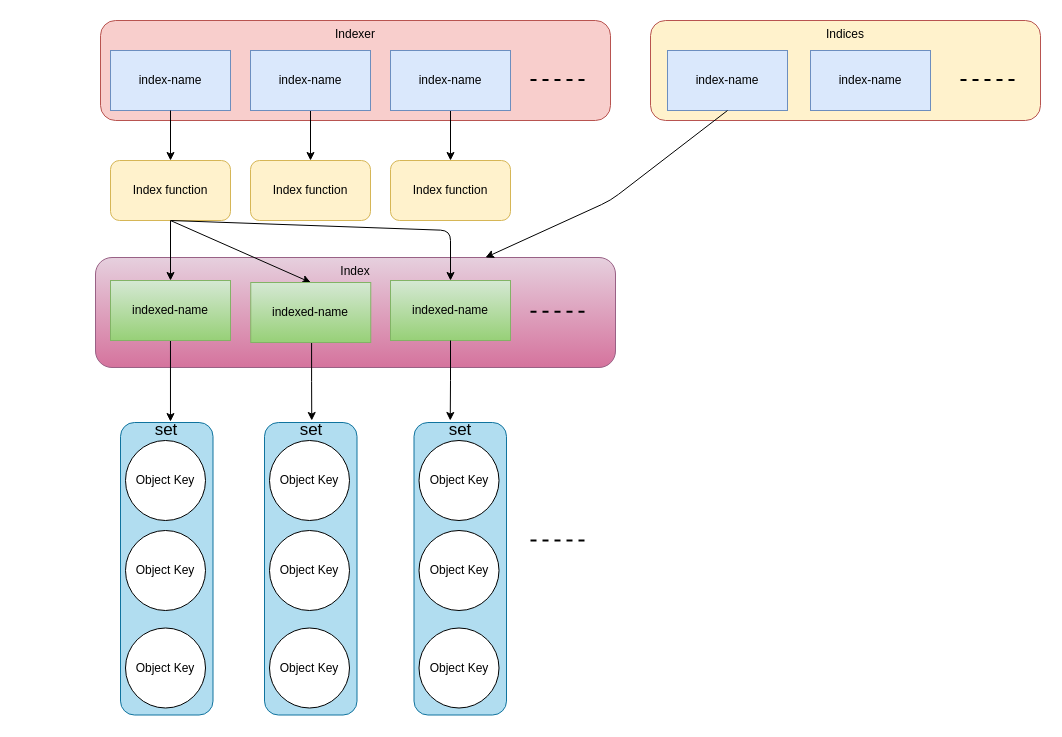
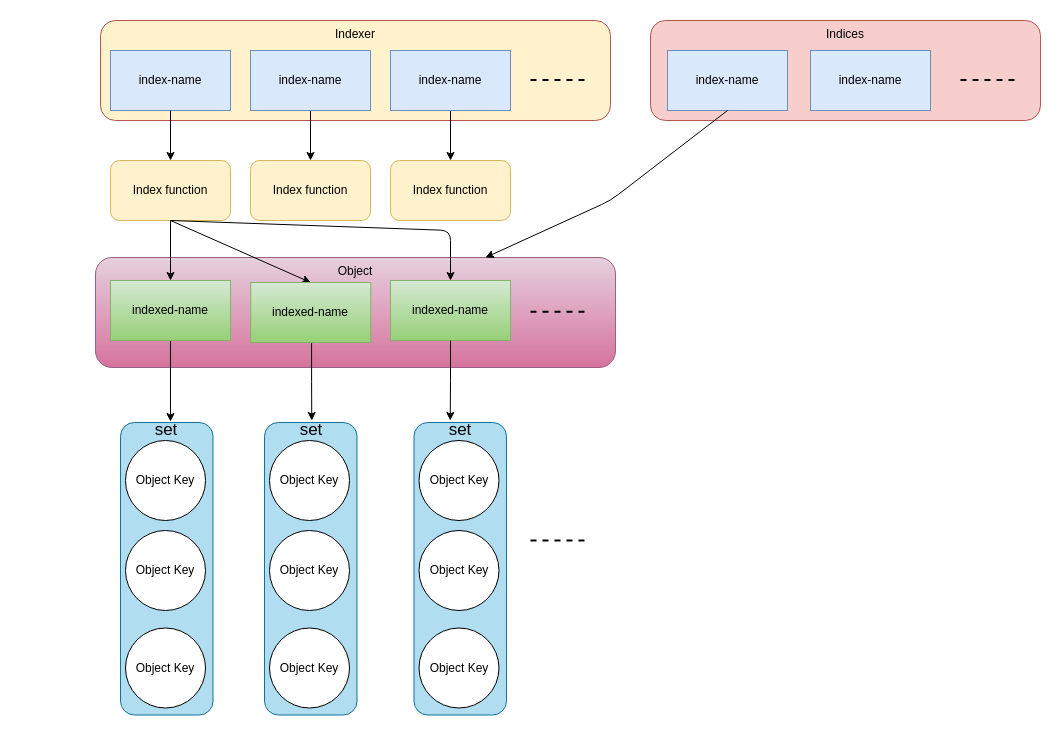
node "Indexer": fillcolor #f8cecc -> #fff2cc
node "Indices": fillcolor #fff2cc -> #f8cecc
node "Index": label "Index" -> "Object"
